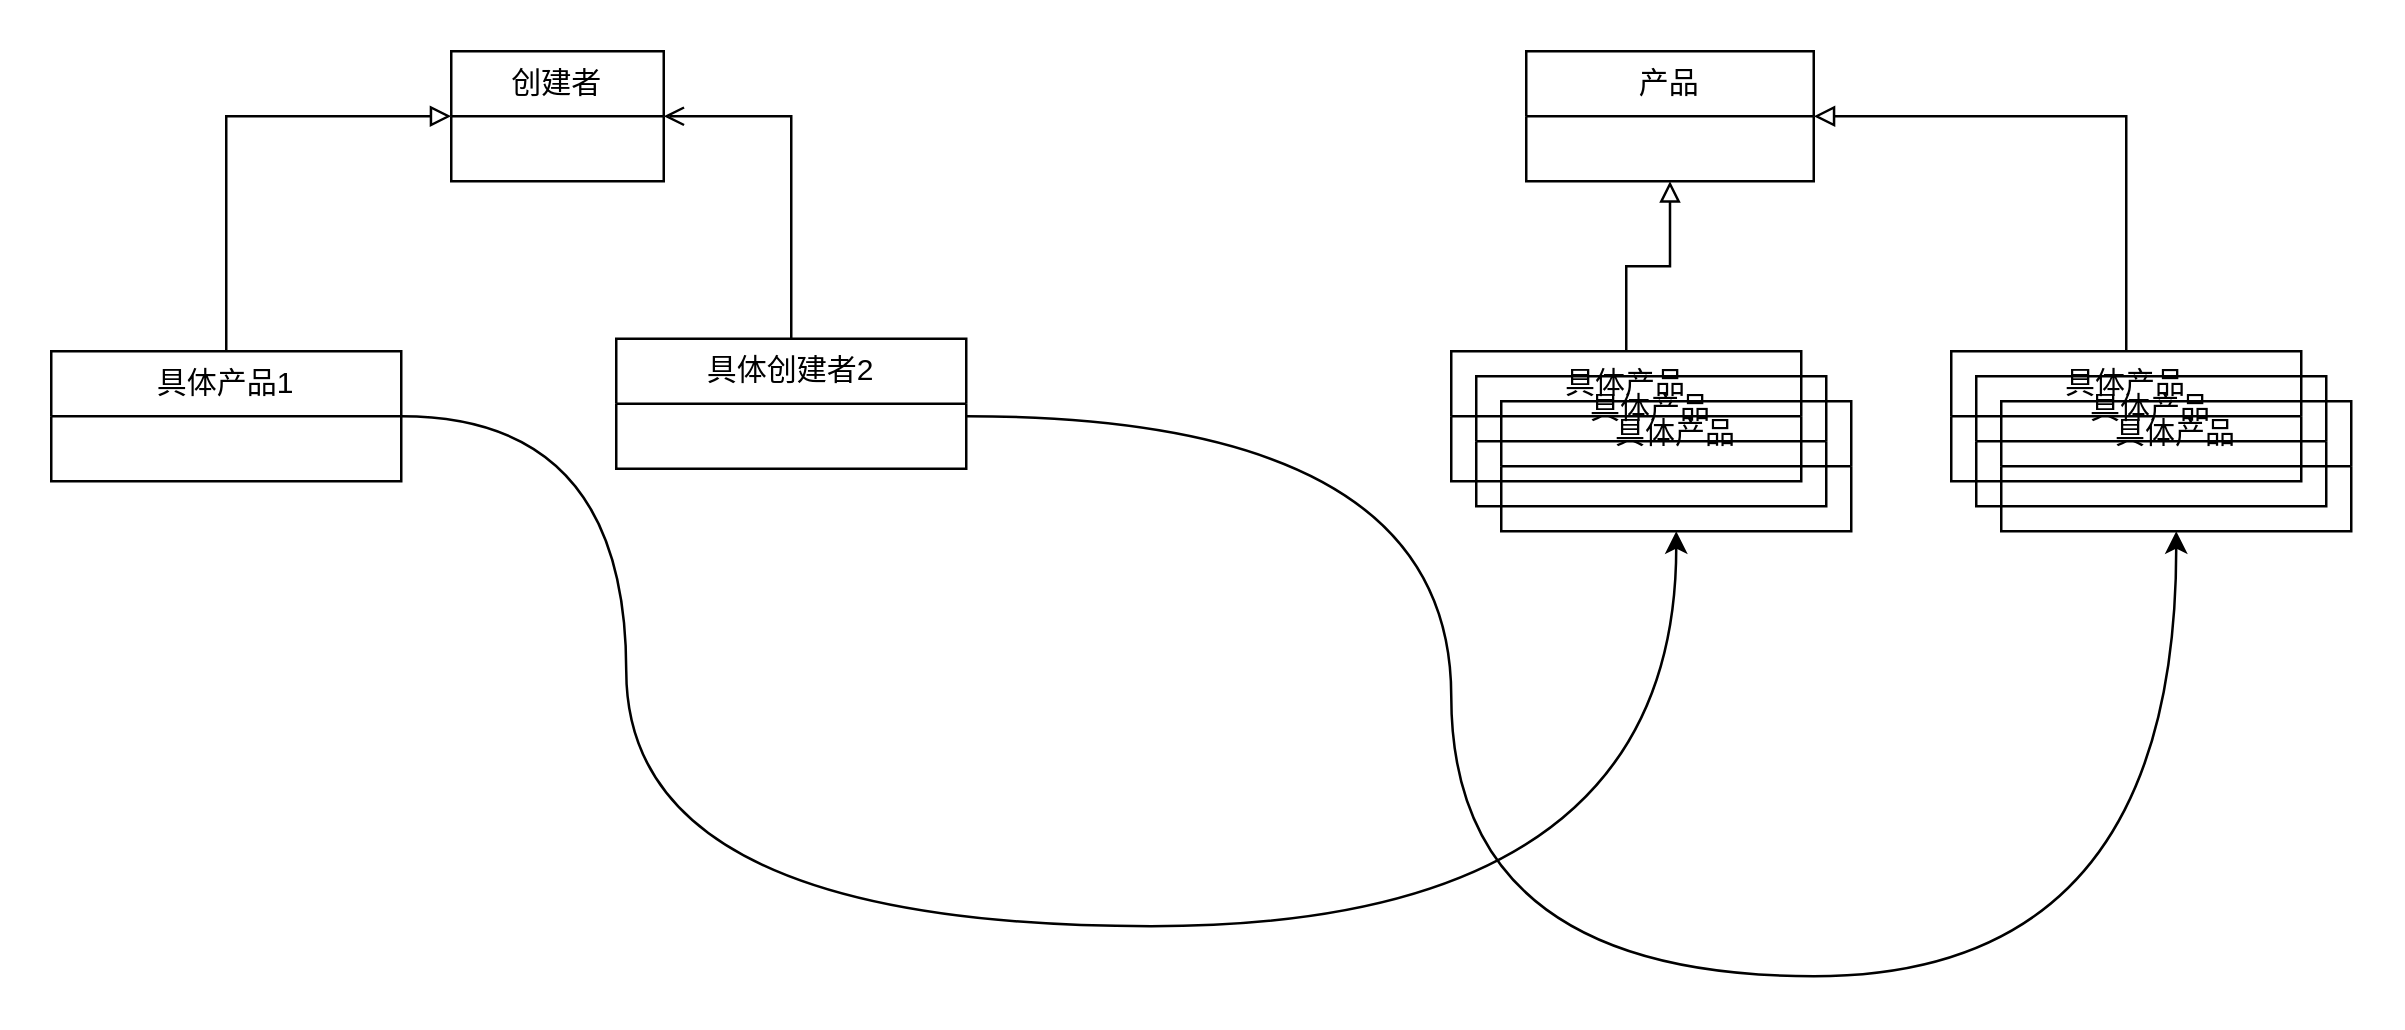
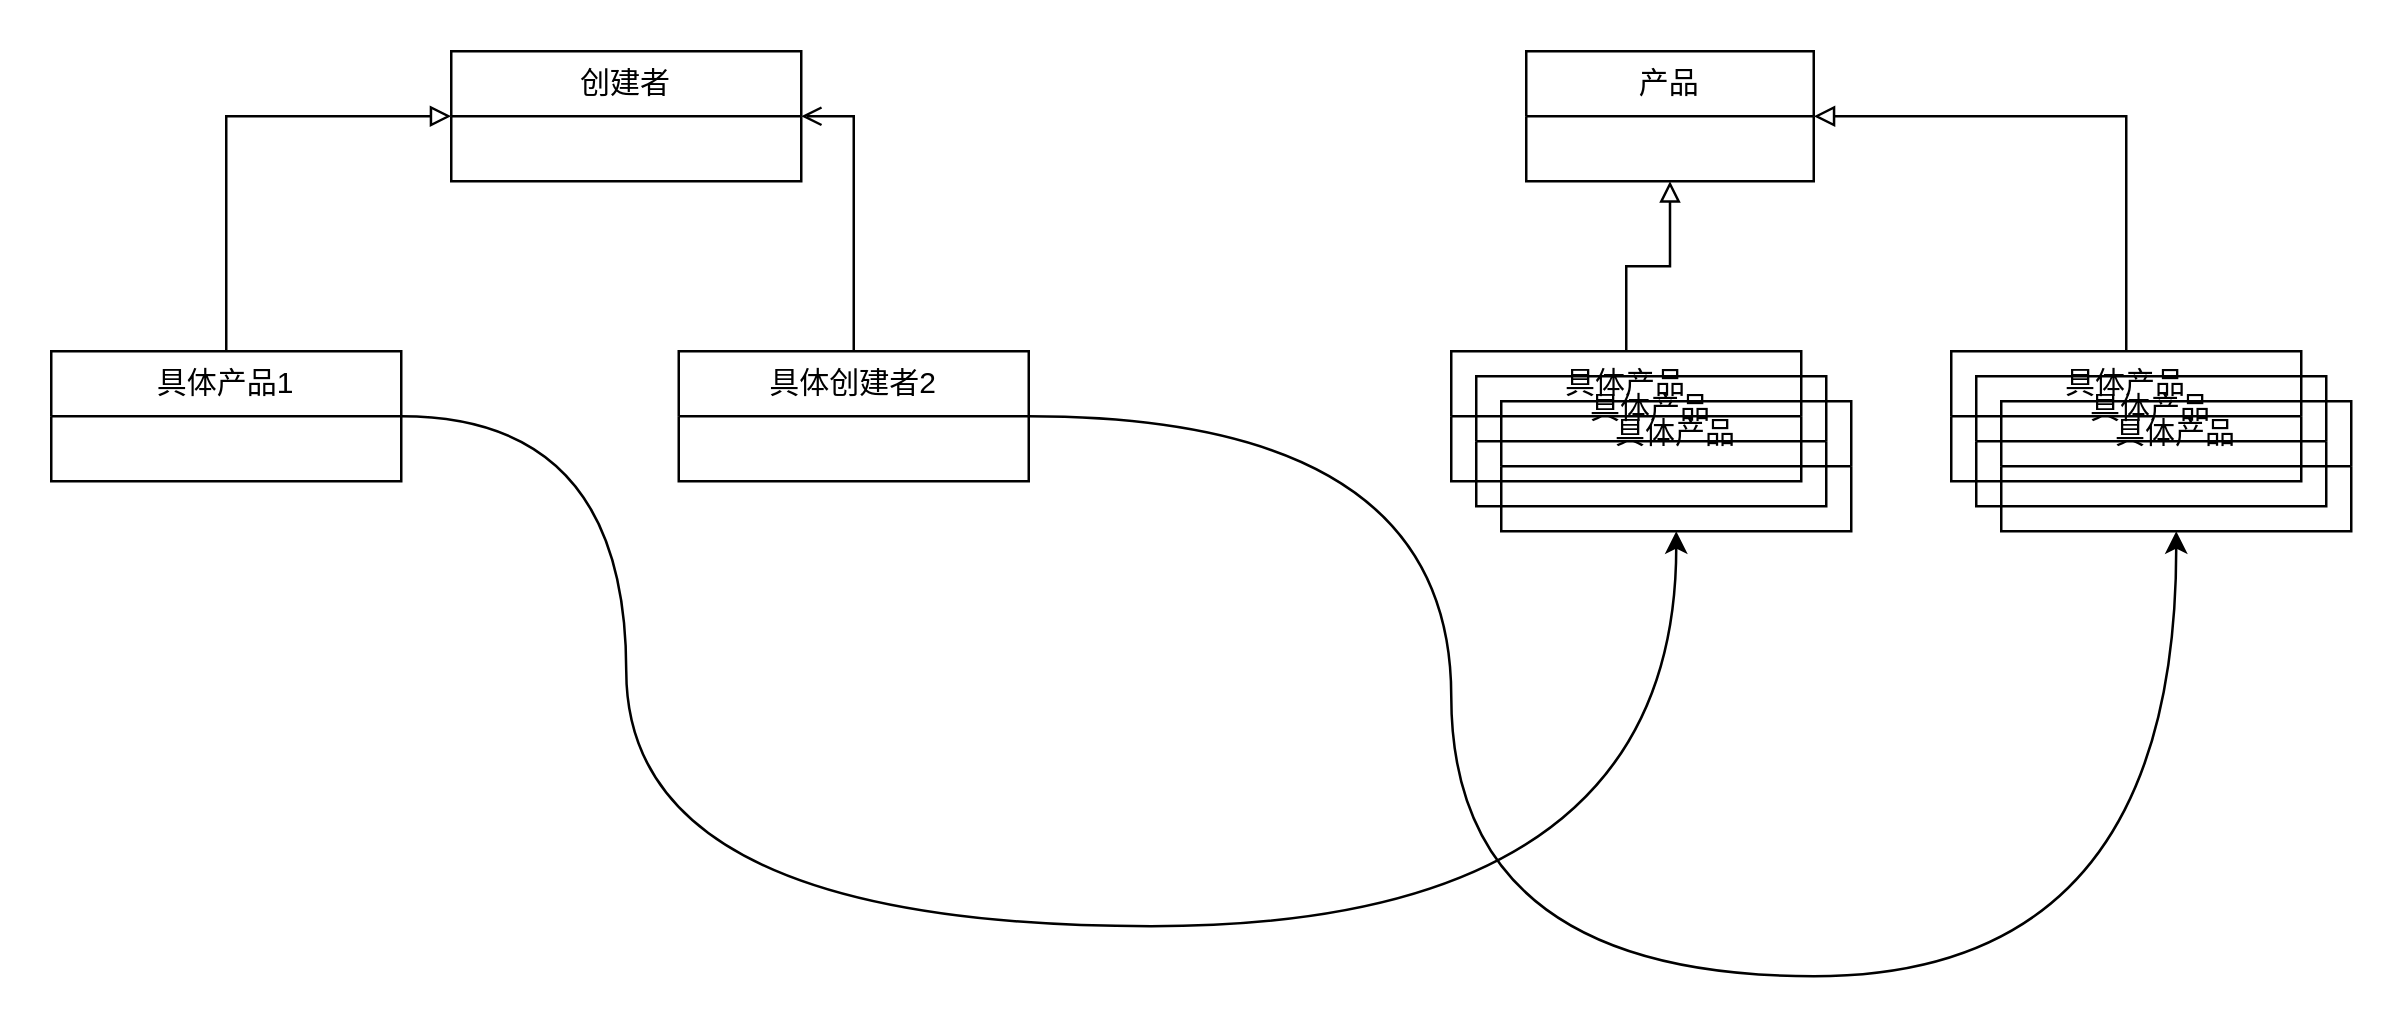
node "创建者": size 213x130 -> 350x130
node "具体创建者2": moved (791, 404) -> (854, 416)
